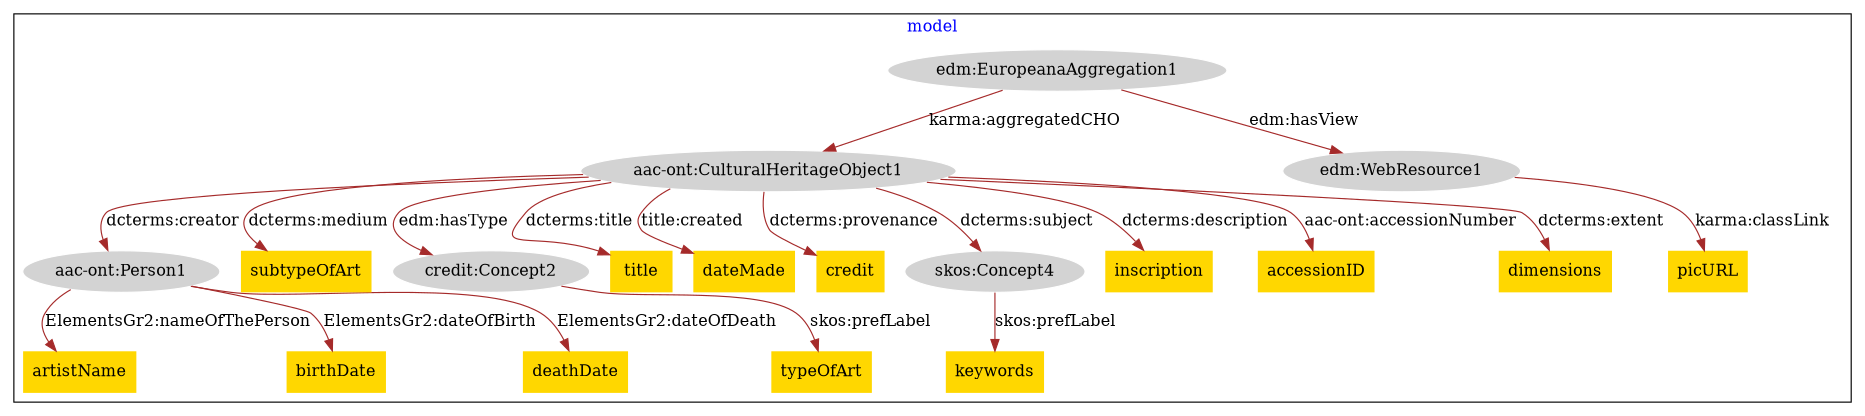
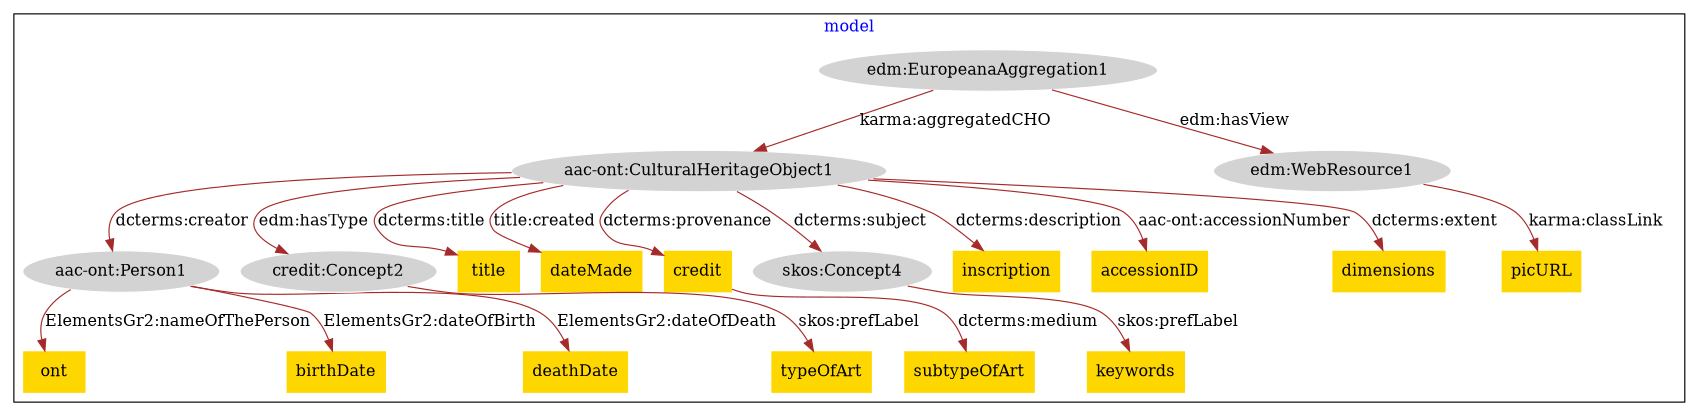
edge "aac-ont:CulturalHeritageObject1" -> "subtypeOfArt": now "credit" -> "subtypeOfArt"
node "artistName": label "artistName" -> "ont"
